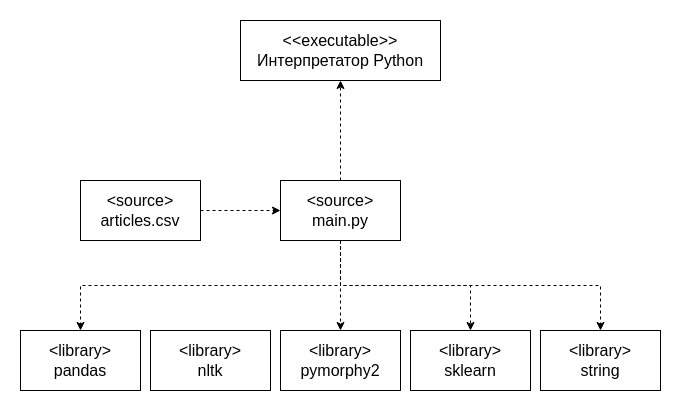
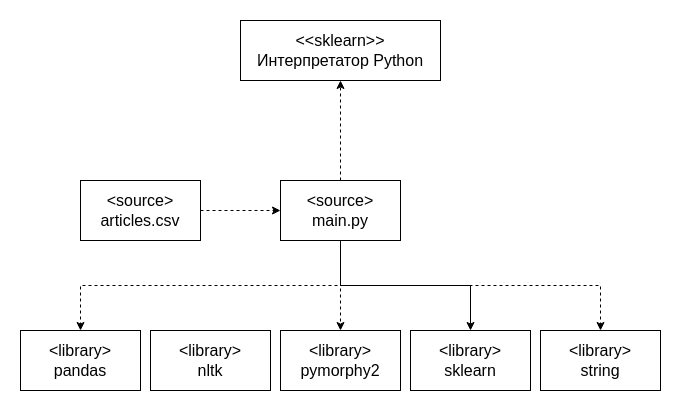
node "<<executable>> Интерпретатор Python": label "<<executable>> Интерпретатор Python" -> "<<sklearn>> Интерпретатор Python"
edge "<source> main.py" -> "<library> sklearn": style dashed -> solid
